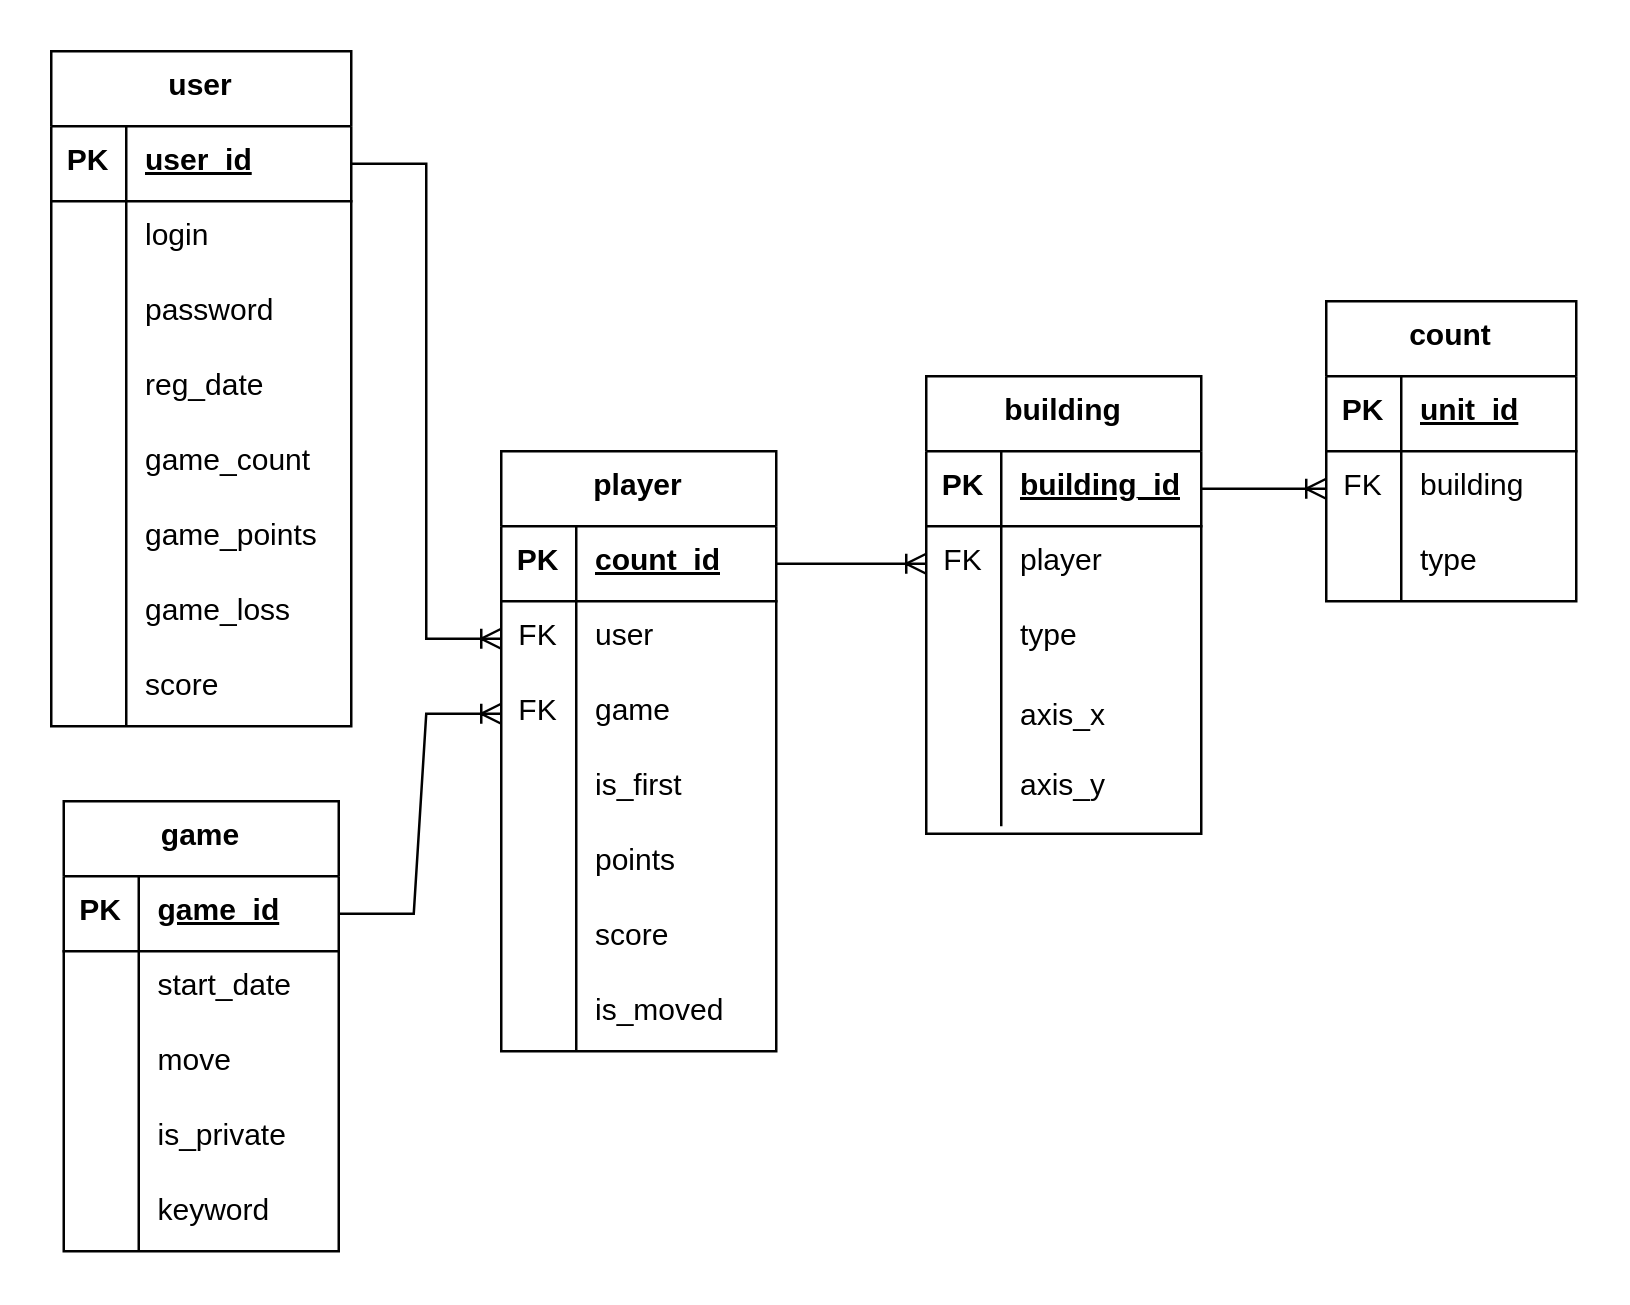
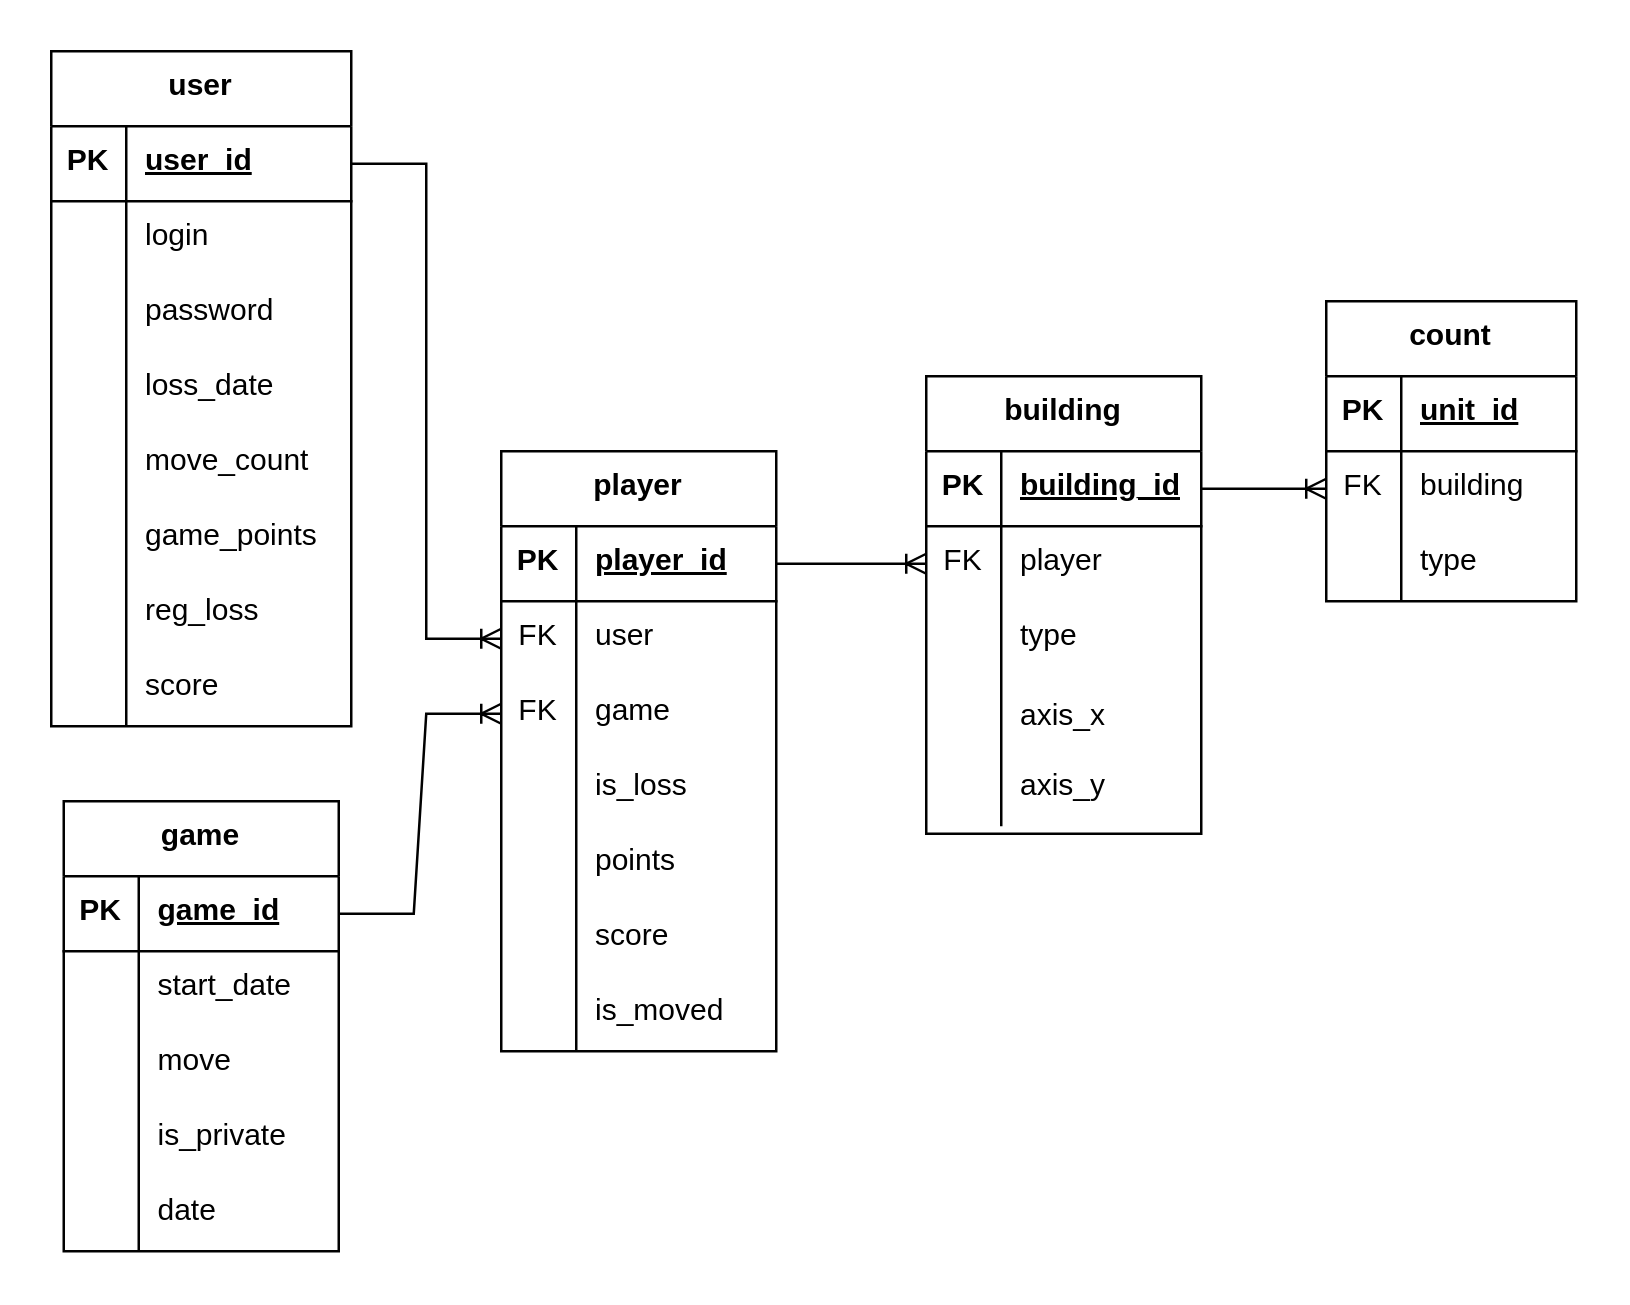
node "reg_date": label "reg_date" -> "loss_date"
node "game_count": label "game_count" -> "move_count"
node "count_id": label "count_id" -> "player_id"
node "game_loss": label "game_loss" -> "reg_loss"
node "is_first": label "is_first" -> "is_loss"
node "keyword": label "keyword" -> "date"
